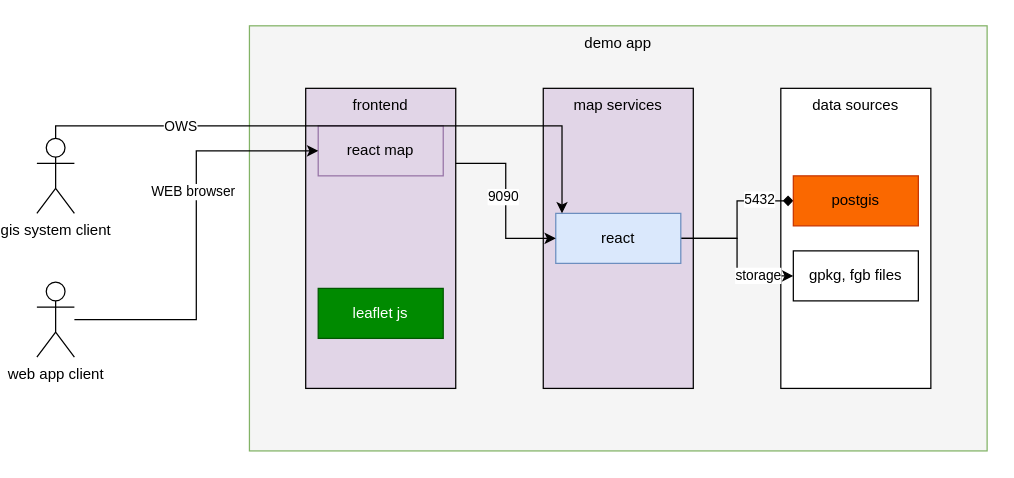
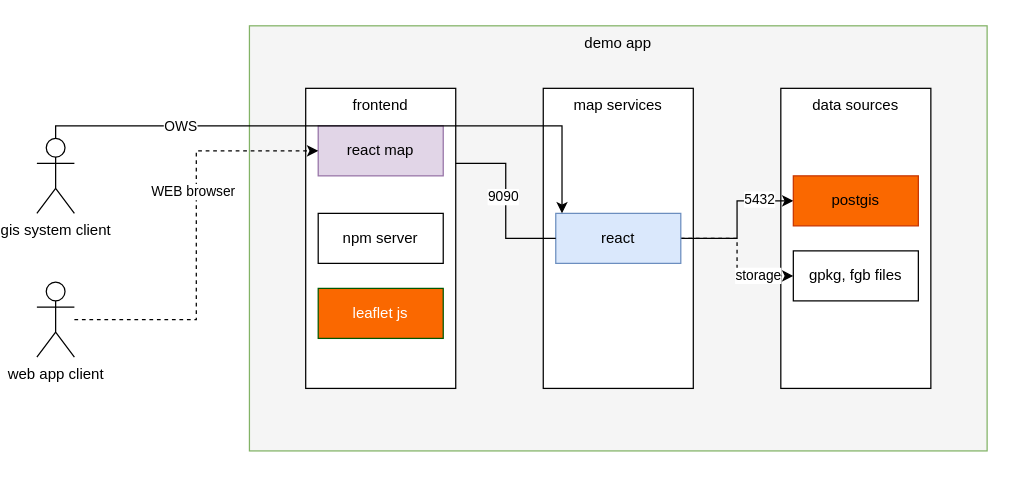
node "frontend": fillcolor #e1d5e7 -> #ffffff
node "map services": fillcolor #e1d5e7 -> #ffffff
edge "react" -> "postgis": arrowhead diamond -> classic
node "npm server": added
edge "frontend" -> "react": arrowhead classic -> none
edge "react" -> "gpkg, fgb files": style solid -> dashed
node "leaflet js": fillcolor #008a00 -> #fa6800
edge "web app client" -> "react map": style solid -> dashed
